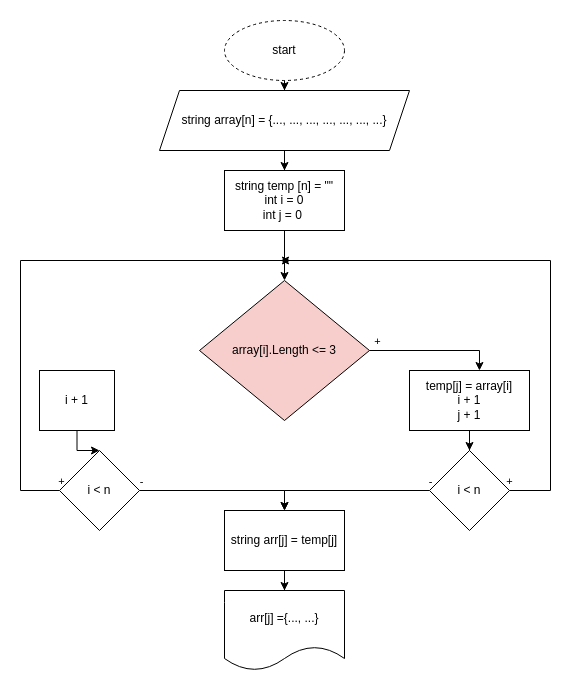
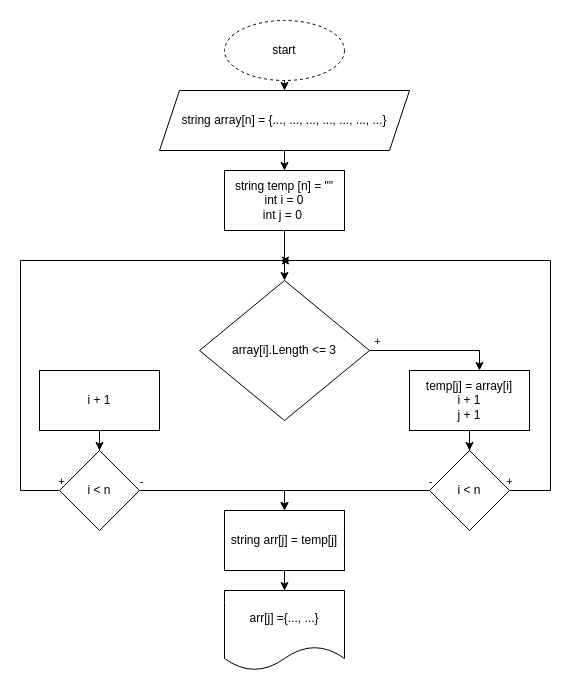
node "array[i].Length <= 3": fillcolor #f8cecc -> #ffffff
node "i + 1": size 75x60 -> 120x60
